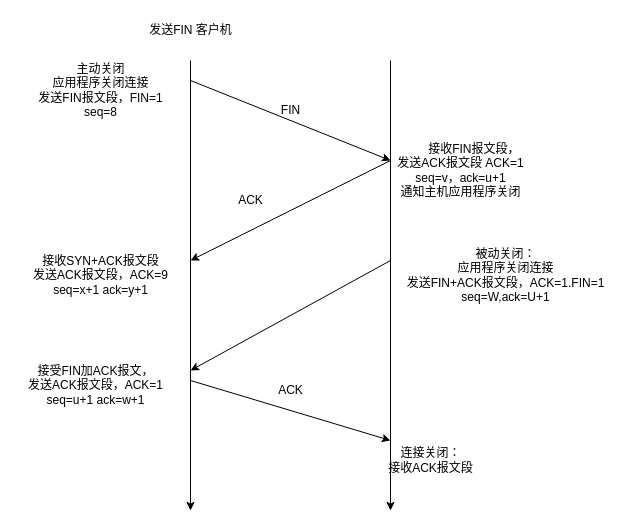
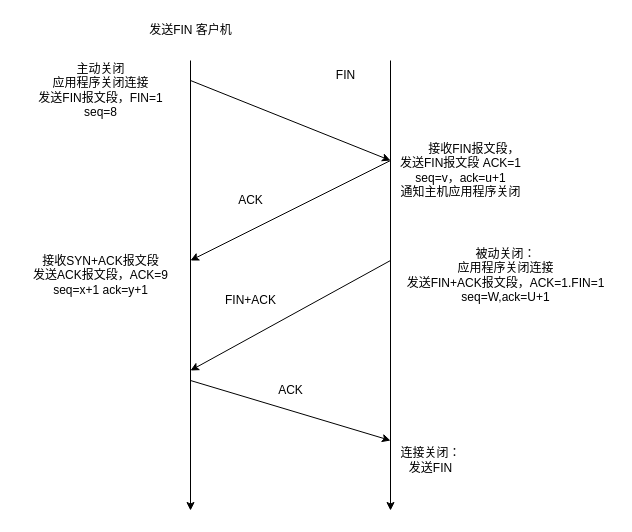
node "FIN": moved (291, 111) -> (346, 76)
node "接收FIN报文段， 发送ACK报文段 ACK=1 seq=v，ack=u+1 通知主机应用程序关闭": label "接收FIN报文段， 发送ACK报文段 ACK=1 seq=v，ack=u+1 通知主机应用程序关闭" -> "接收FIN报文段， 发送FIN报文段 ACK=1 seq=v，ack=u+1 通知主机应用程序关闭"
node "FIN+ACK": added
node "接受FIN加ACK报文， 发送ACK报文段，ACK=1 seq=u+1 ack=w+1": removed
node "连接关闭： 接收ACK报文段": label "连接关闭： 接收ACK报文段" -> "连接关闭： 发送FIN"
